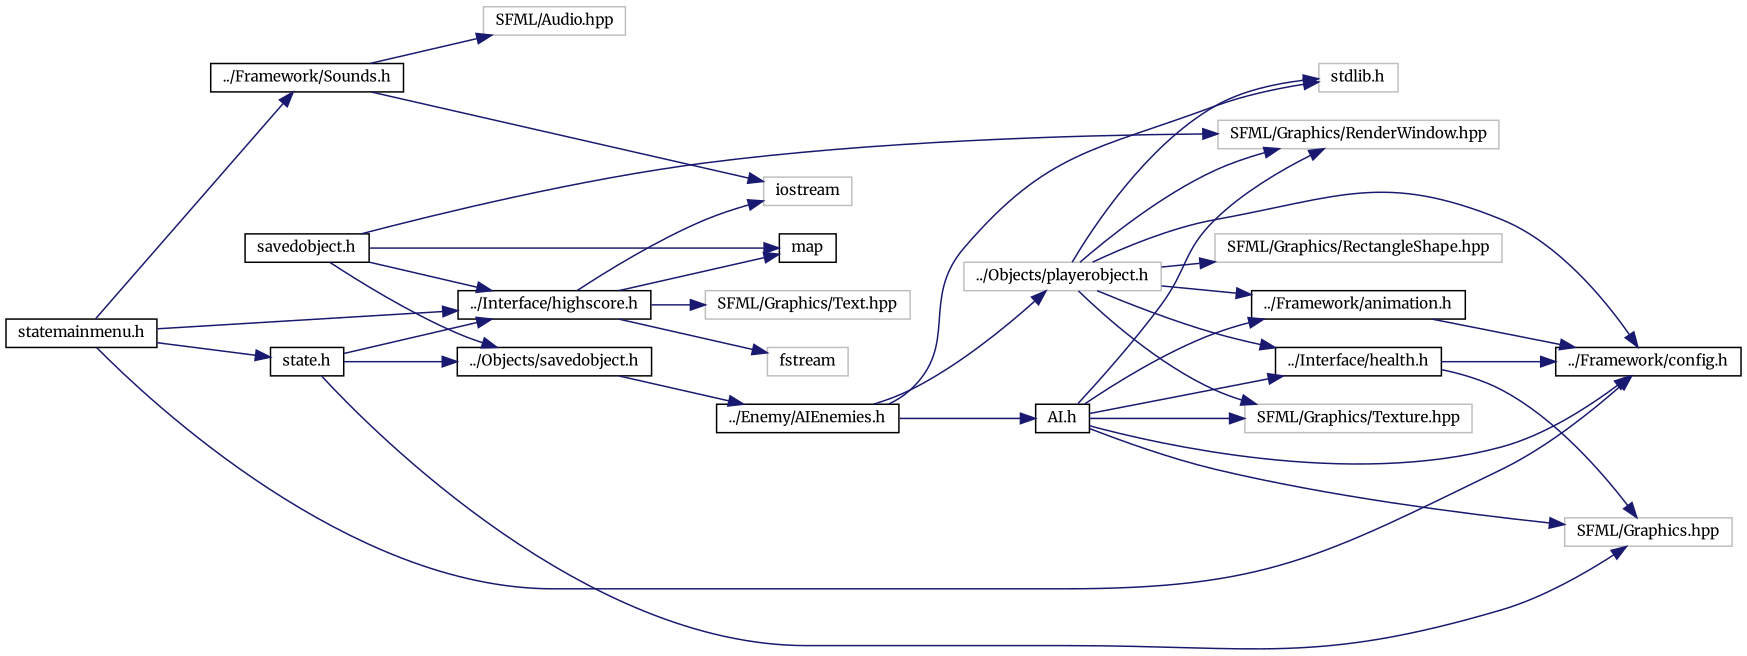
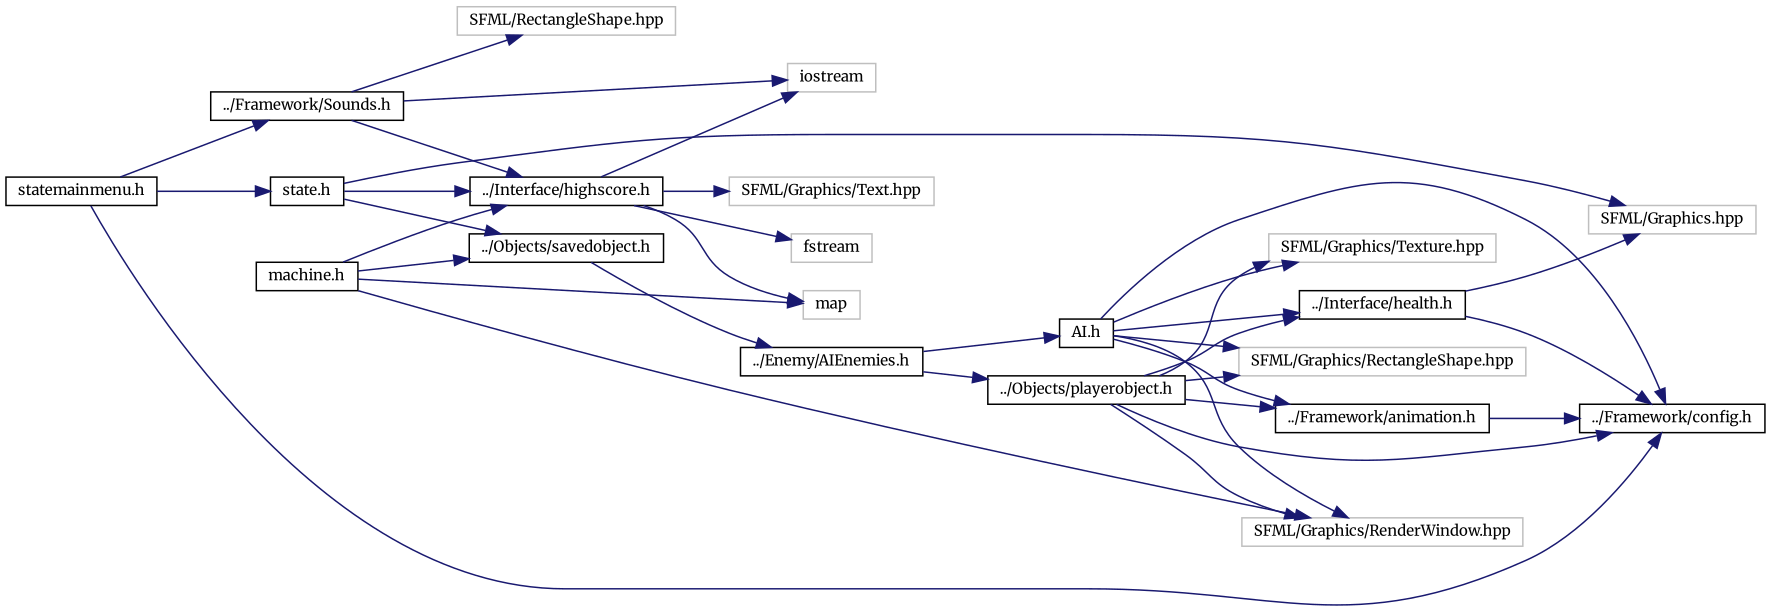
node "SFML/Audio.hpp": label "SFML/Audio.hpp" -> "SFML/RectangleShape.hpp"
node "stdlib.h": removed
node "savedobject.h": label "savedobject.h" -> "machine.h"
node "map": color black -> grey75
node "../Objects/playerobject.h": color grey75 -> black
edge "statemainmenu.h" -> "../Interface/highscore.h": now "../Framework/Sounds.h" -> "../Interface/highscore.h"
edge "AI.h" -> "SFML/Graphics.hpp": now "AI.h" -> "SFML/Graphics/RectangleShape.hpp"
